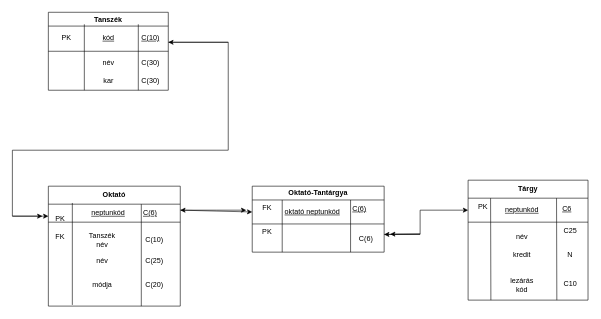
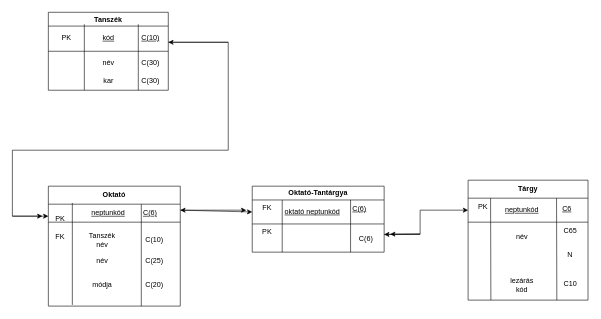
node "C25": label "C25" -> "C65"
node "kredit": removed
